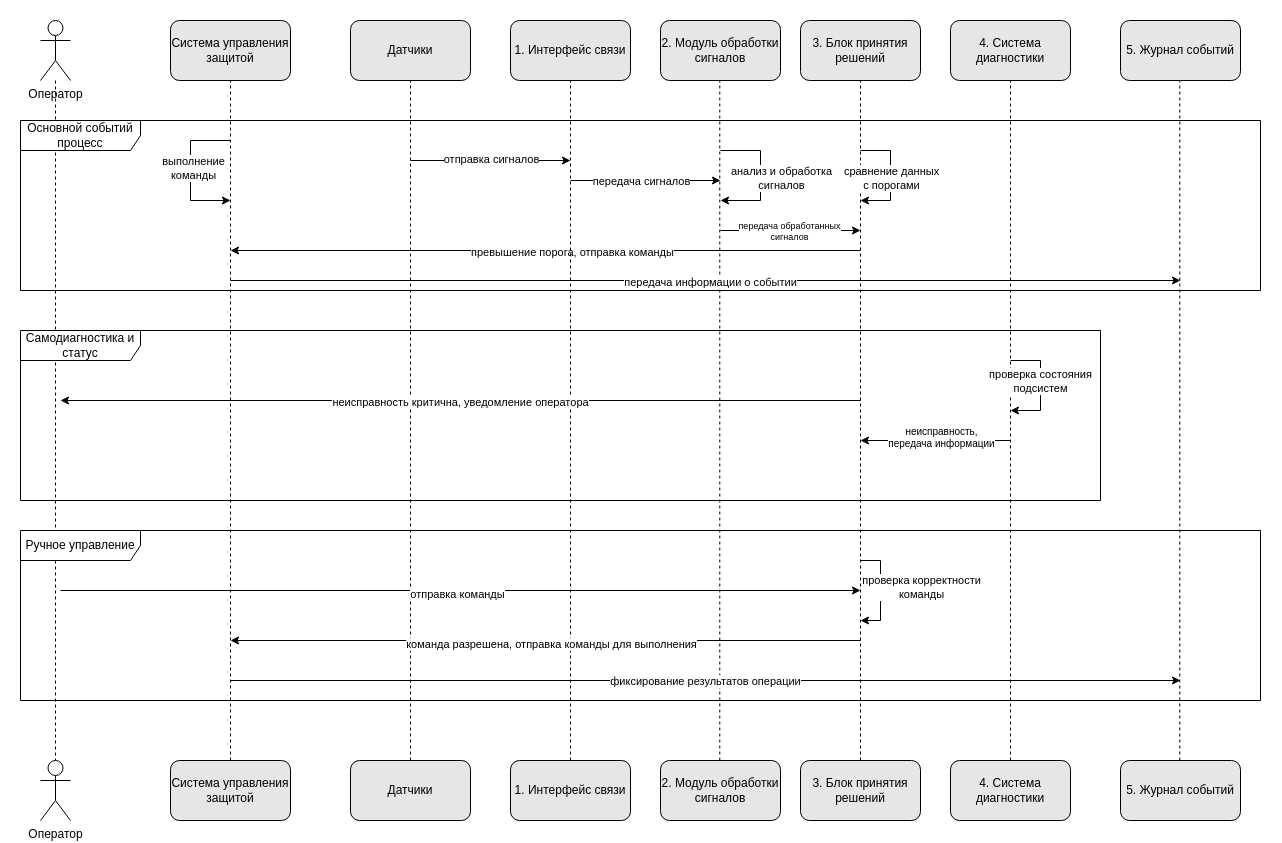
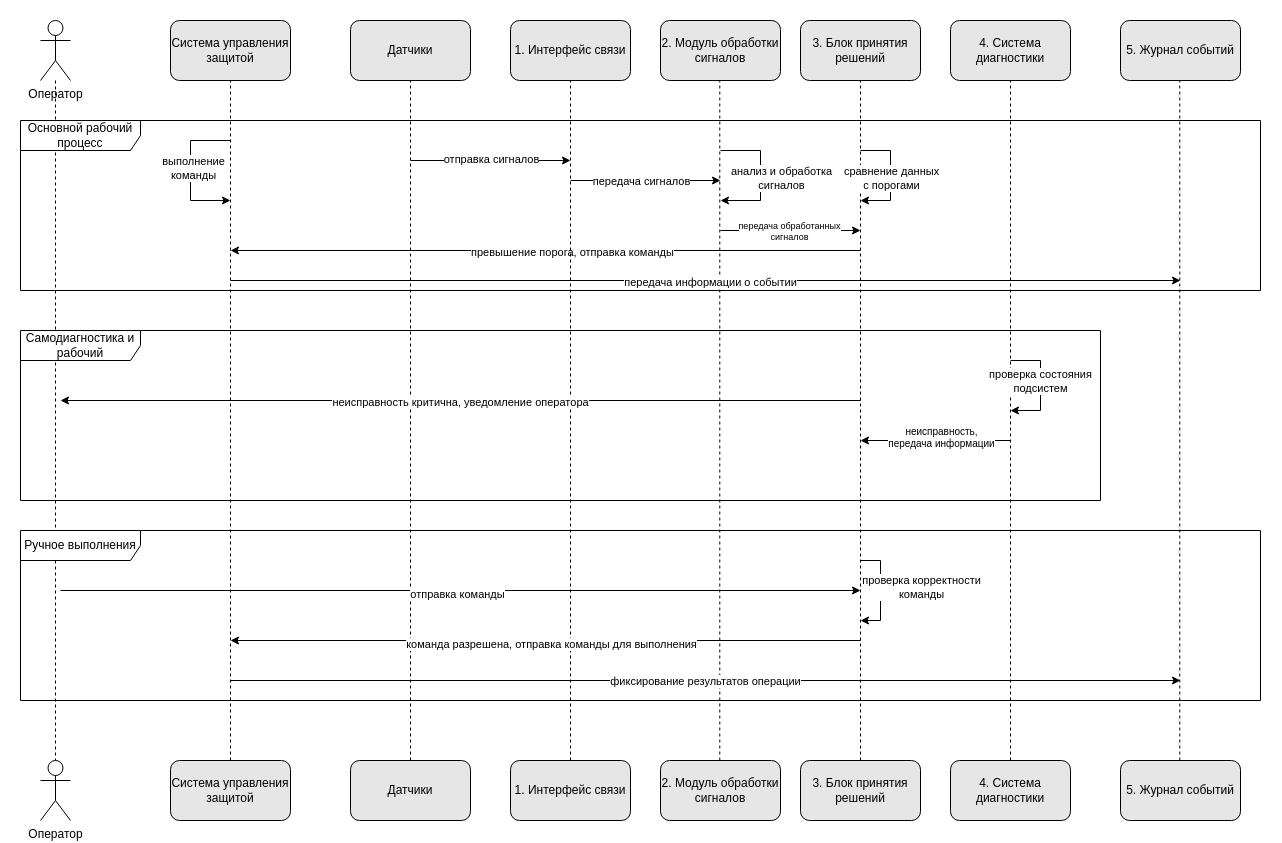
node "Основной событий процесс": label "Основной событий процесс" -> "Основной рабочий процесс"
node "Самодиагностика и статус": label "Самодиагностика и статус" -> "Самодиагностика и рабочий"
node "Ручное управление": label "Ручное управление" -> "Ручное выполнения"
